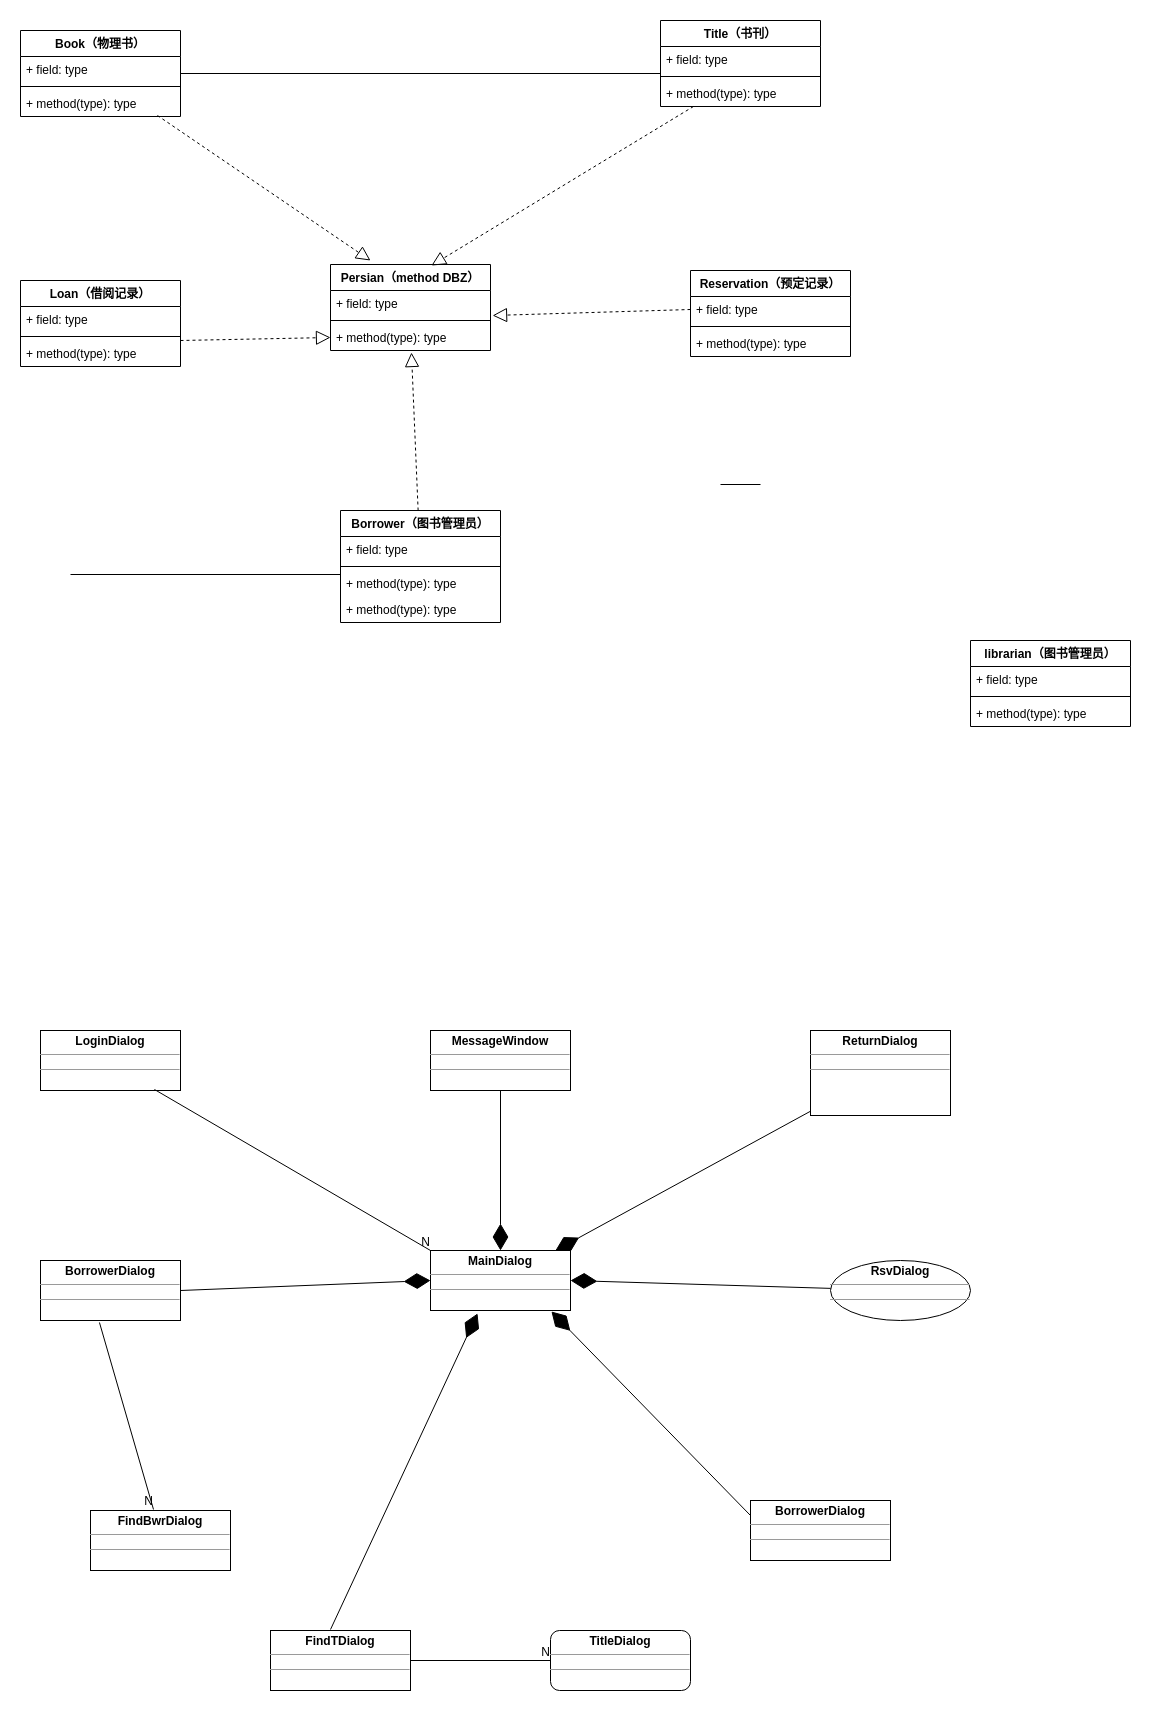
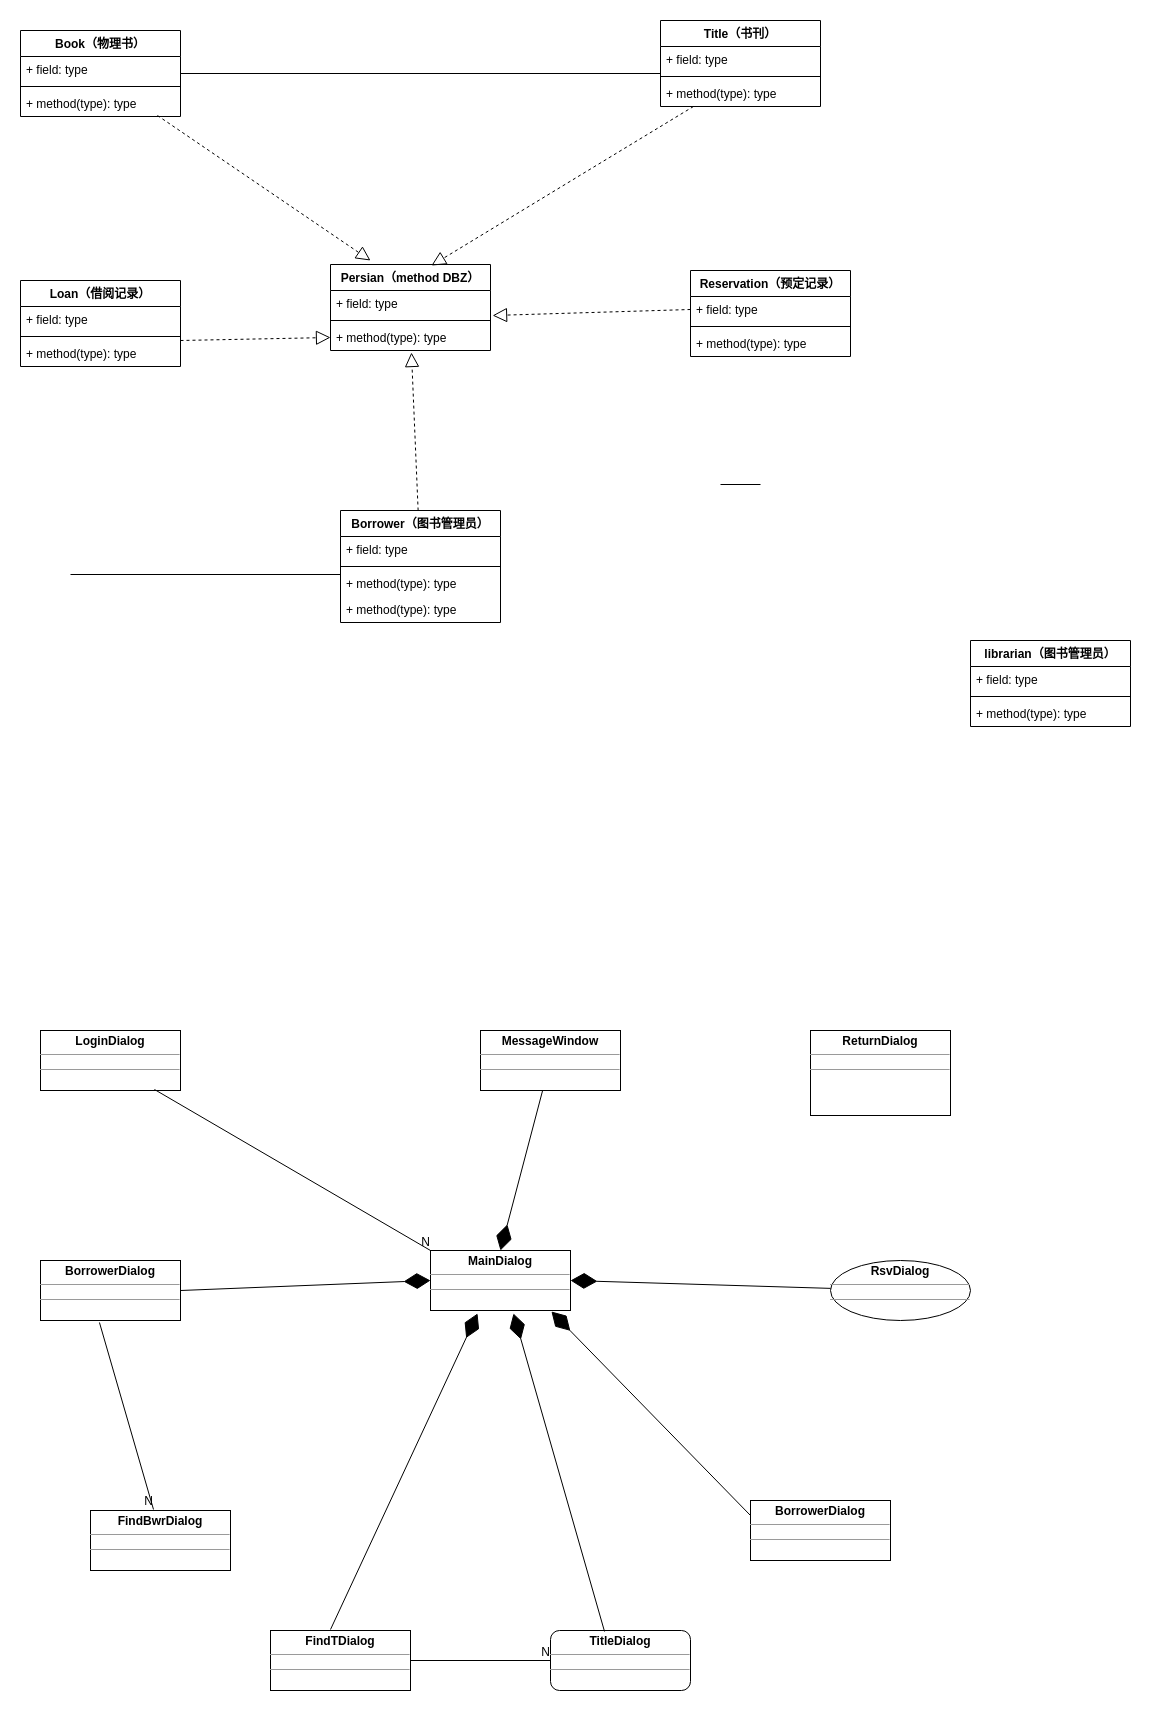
node "MessageWindow": moved (501, 1061) -> (551, 1061)
edge "ReturnDialog" -> "MainDialog": removed
edge "TitleDialog" -> "MainDialog": added
